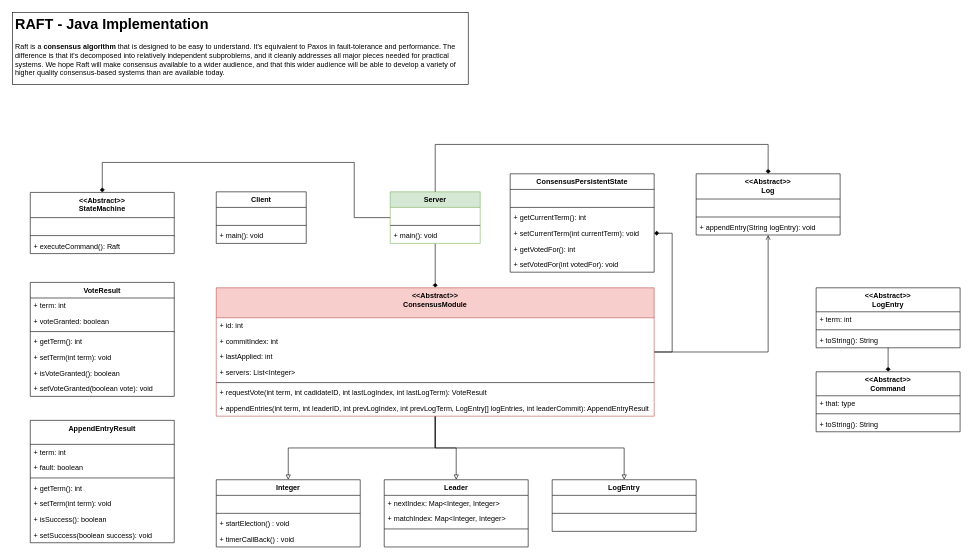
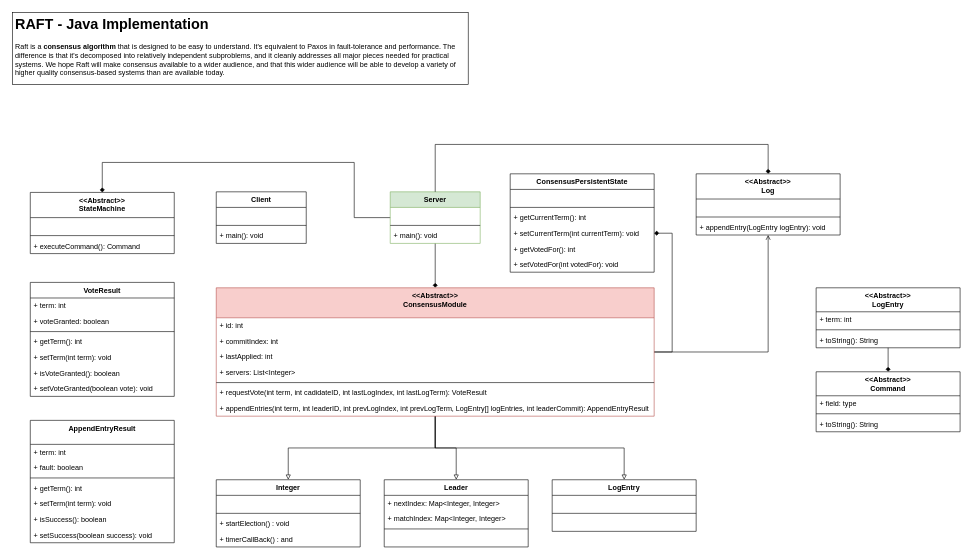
node "+ appendEntry(String logEntry): void": label "+ appendEntry(String logEntry): void" -> "+ appendEntry(LogEntry logEntry): void"
node "+ executeCommand(): Raft": label "+ executeCommand(): Raft" -> "+ executeCommand(): Command"
node "+ that: type": label "+ that: type" -> "+ field: type"
node "+ timerCallBack() : void": label "+ timerCallBack() : void" -> "+ timerCallBack() : and"
